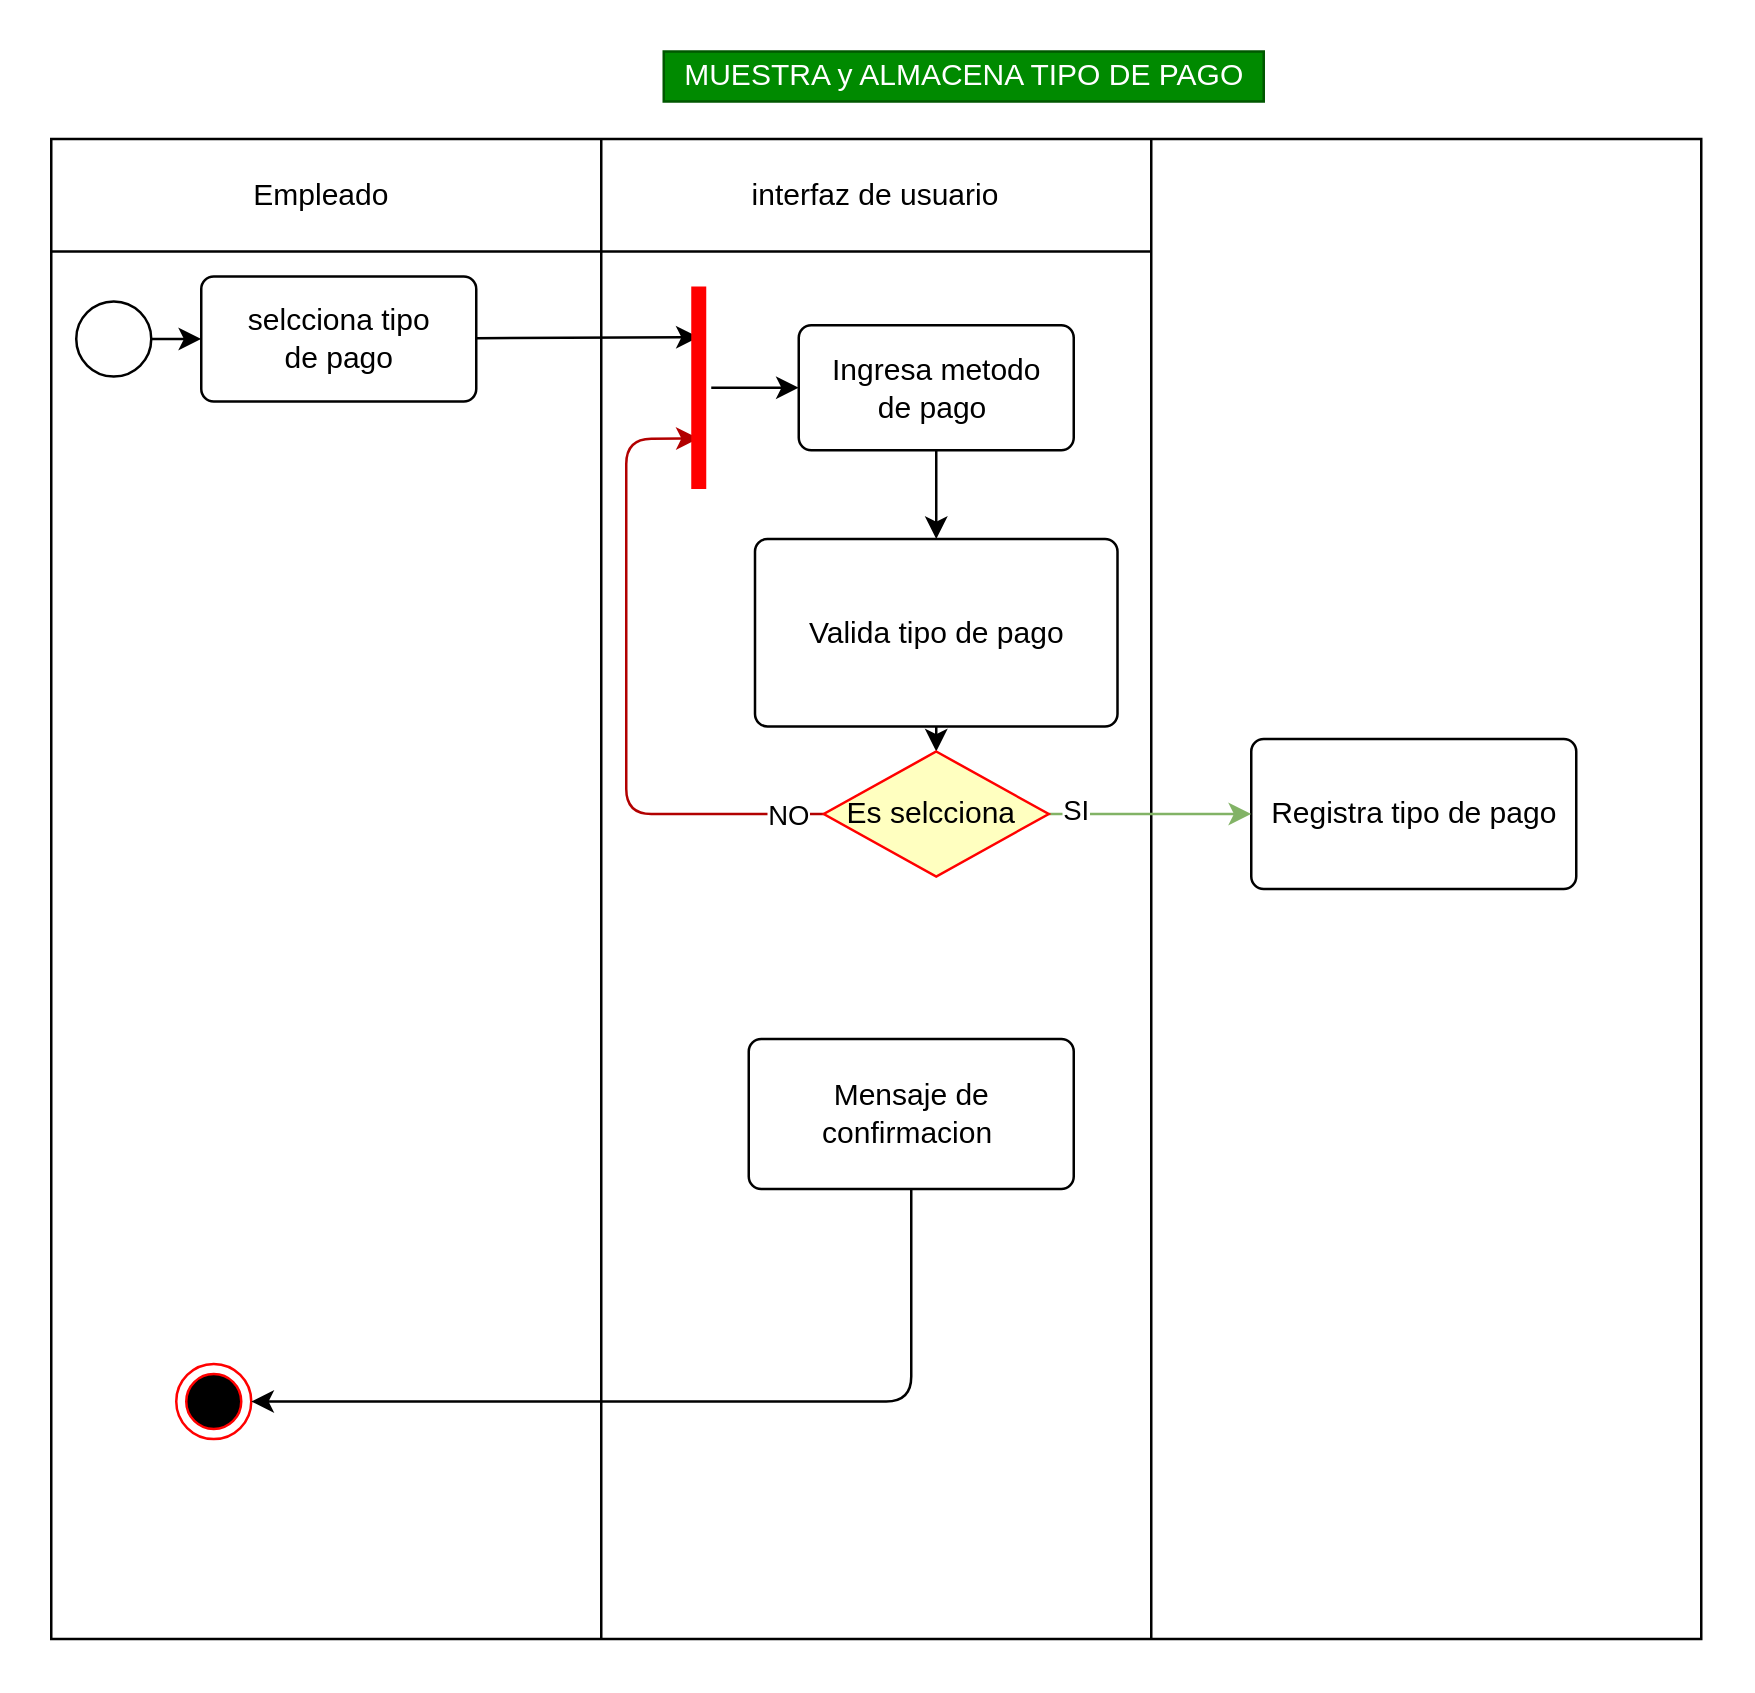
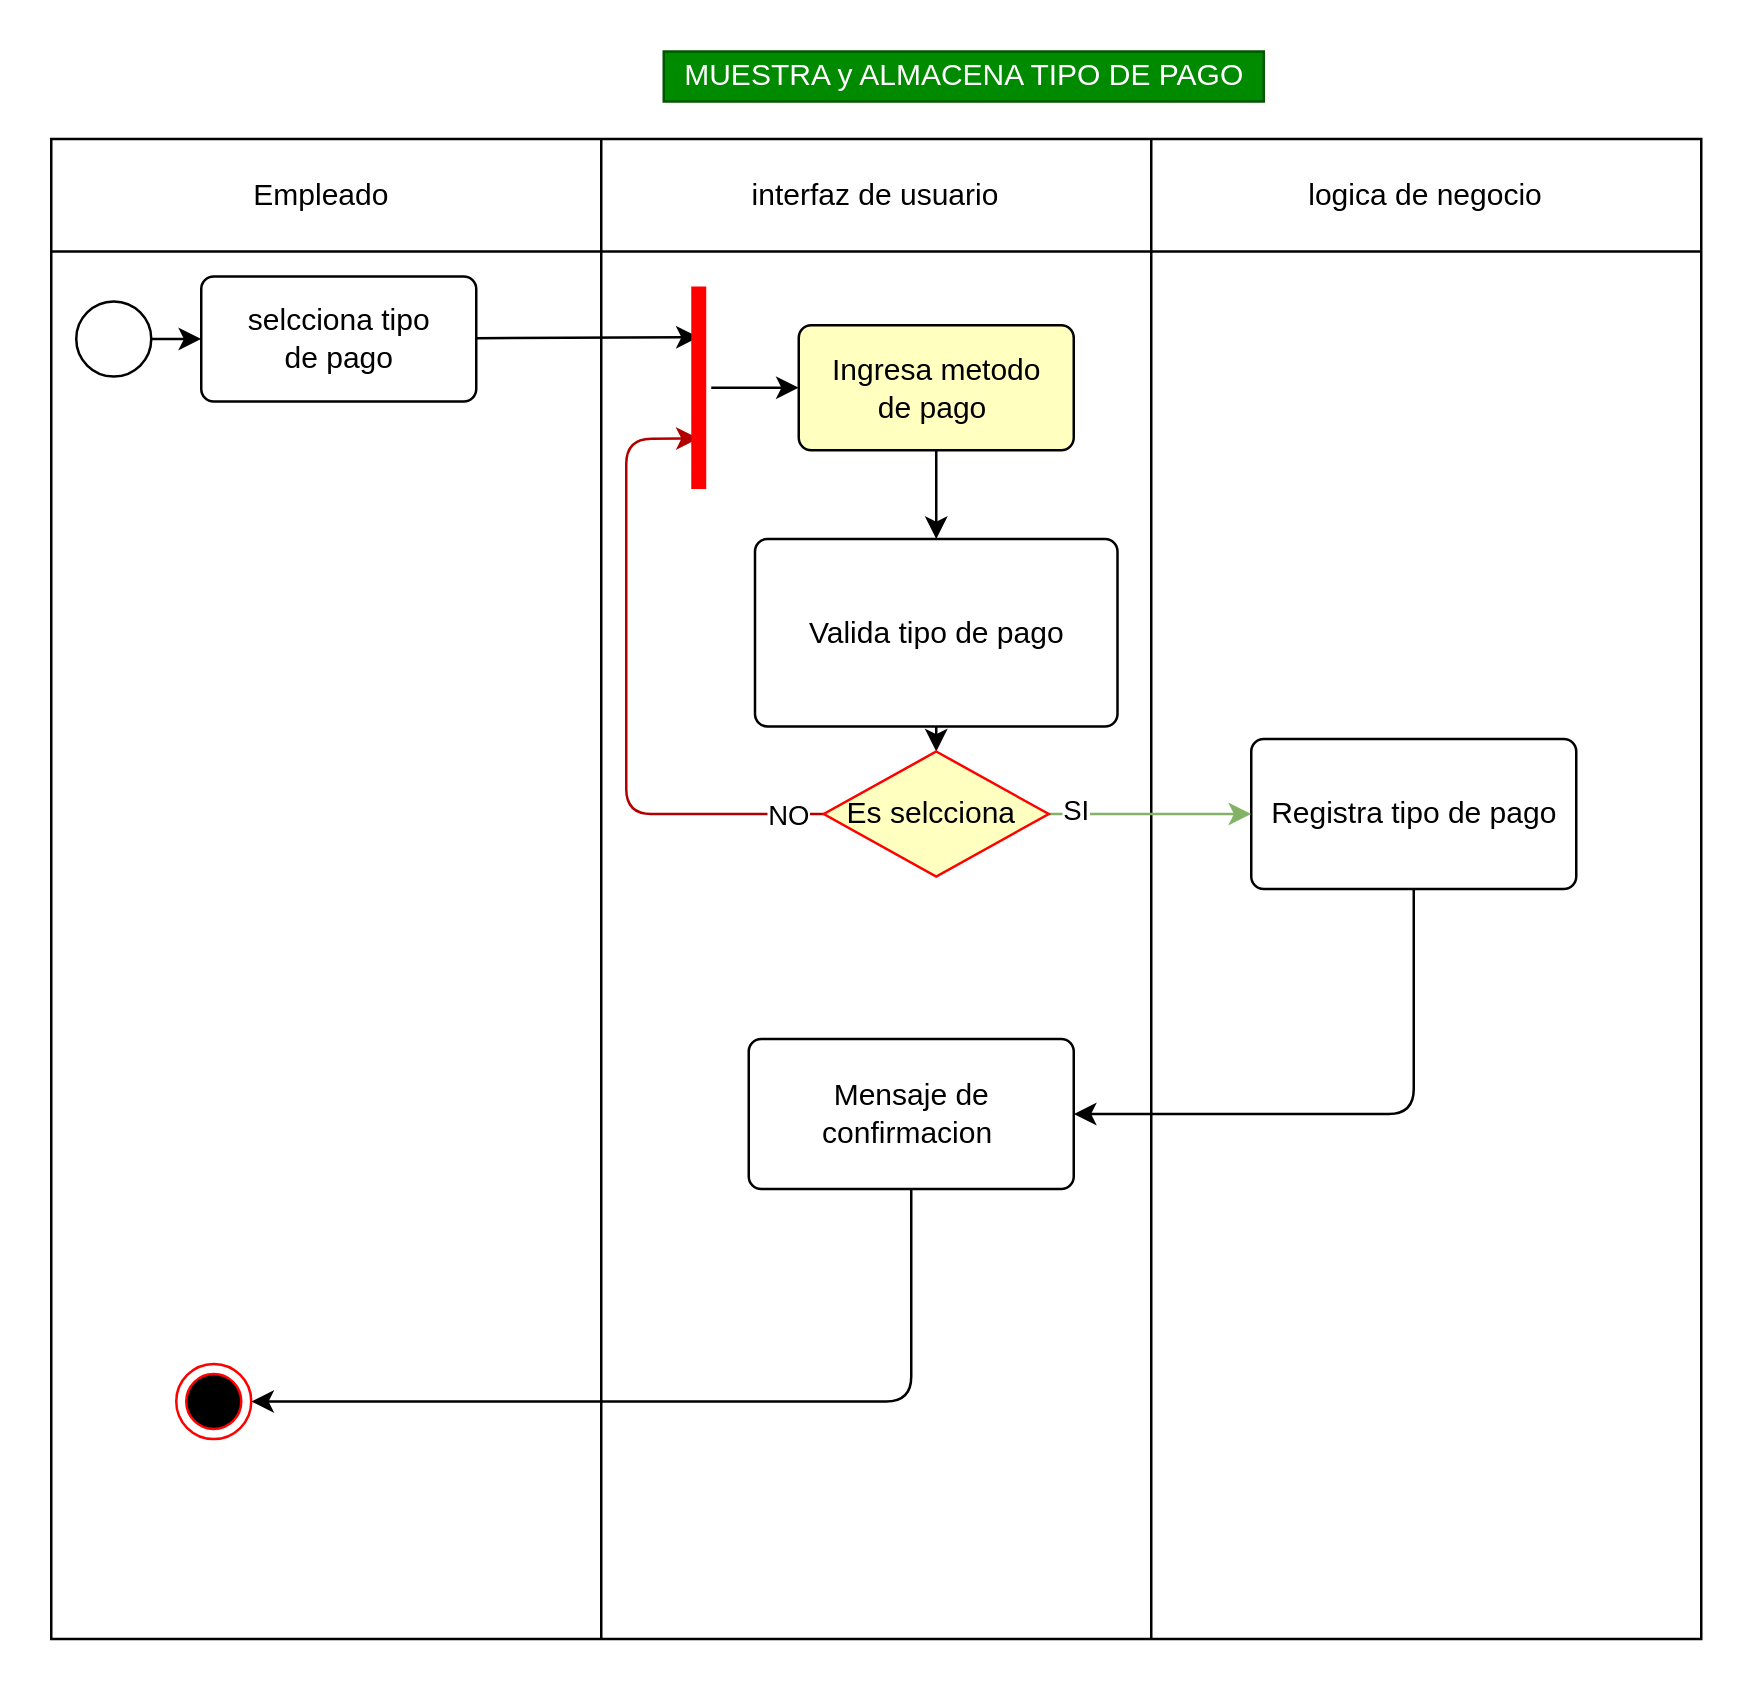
node "logica de negocio": added
node "Ingresa metodo de pago": fillcolor #ffffff -> #ffffc0
edge "Registra tipo de pago" -> "Mensaje de confirmacion": added
